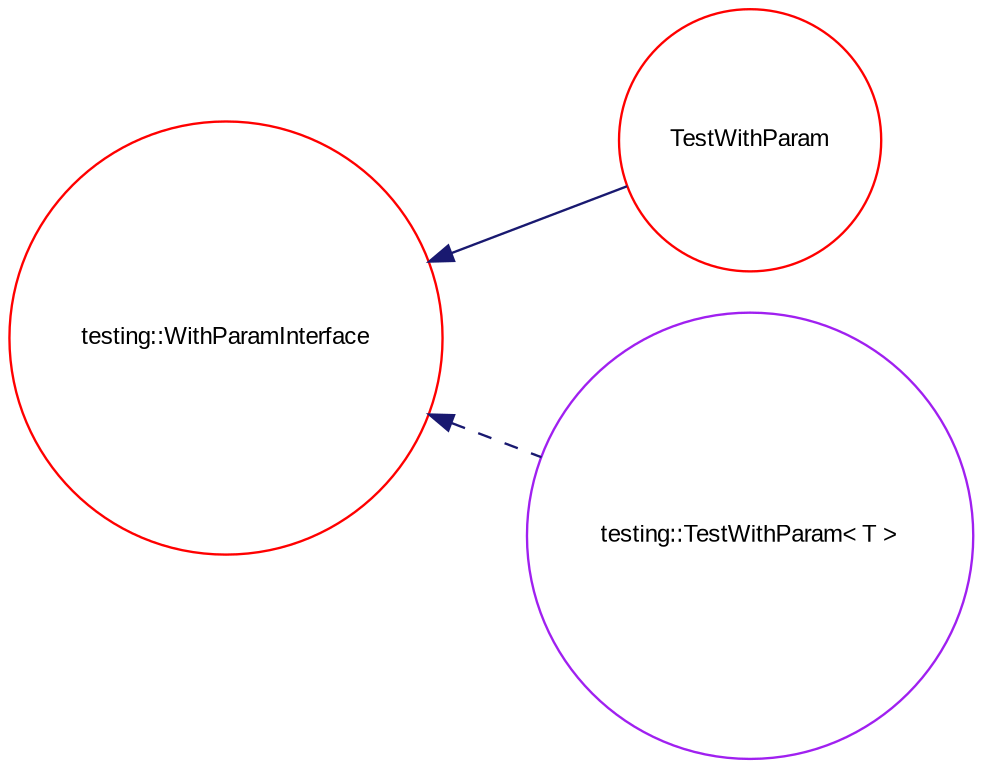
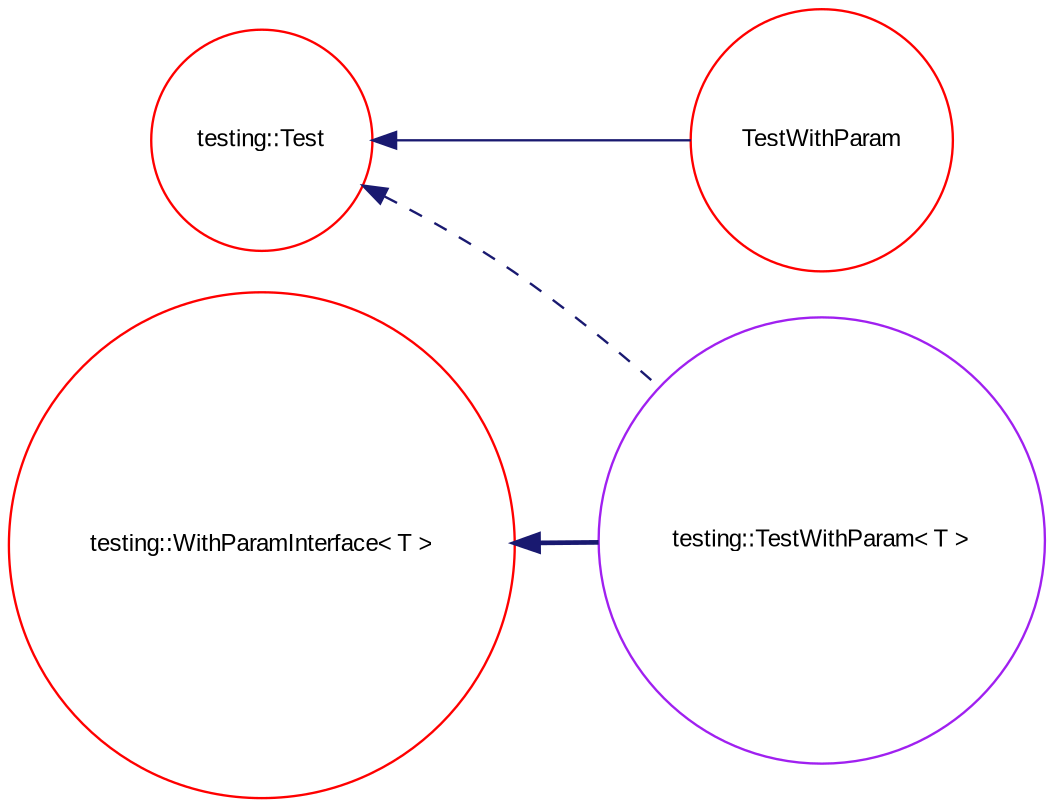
node "testing::WithParamInterface": label "testing::WithParamInterface" -> "testing::Test"
node "testing::WithParamInterface< T >": added
